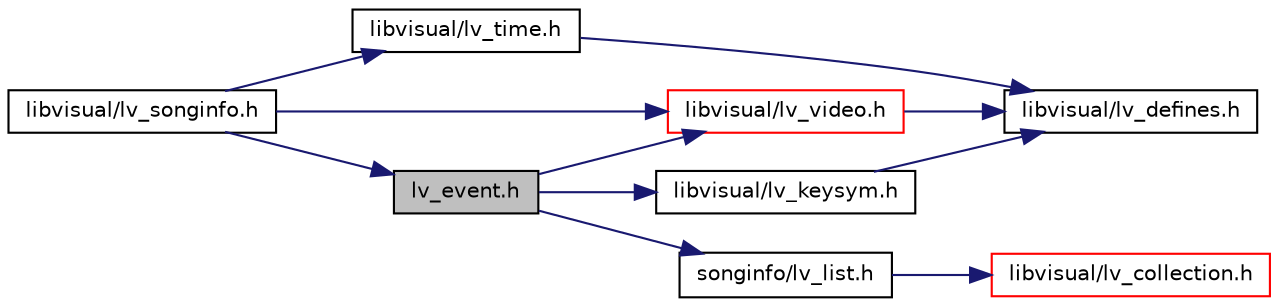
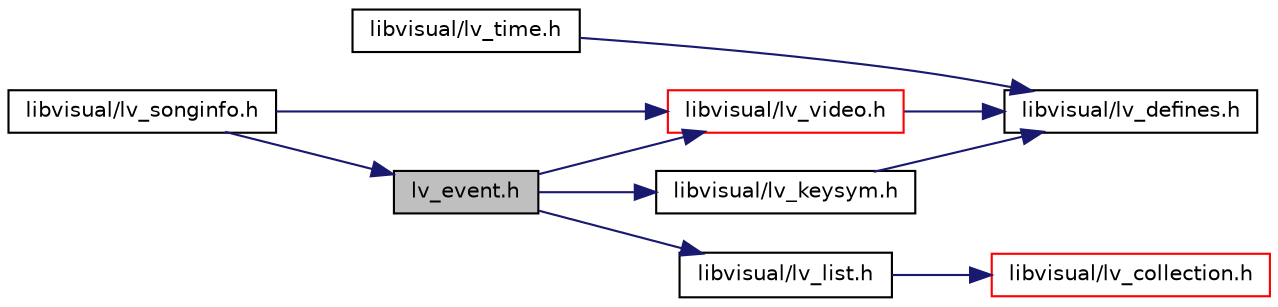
edge "libvisual/lv_songinfo.h" -> "libvisual/lv_time.h": removed
node "songinfo/lv_list.h": label "songinfo/lv_list.h" -> "libvisual/lv_list.h"
